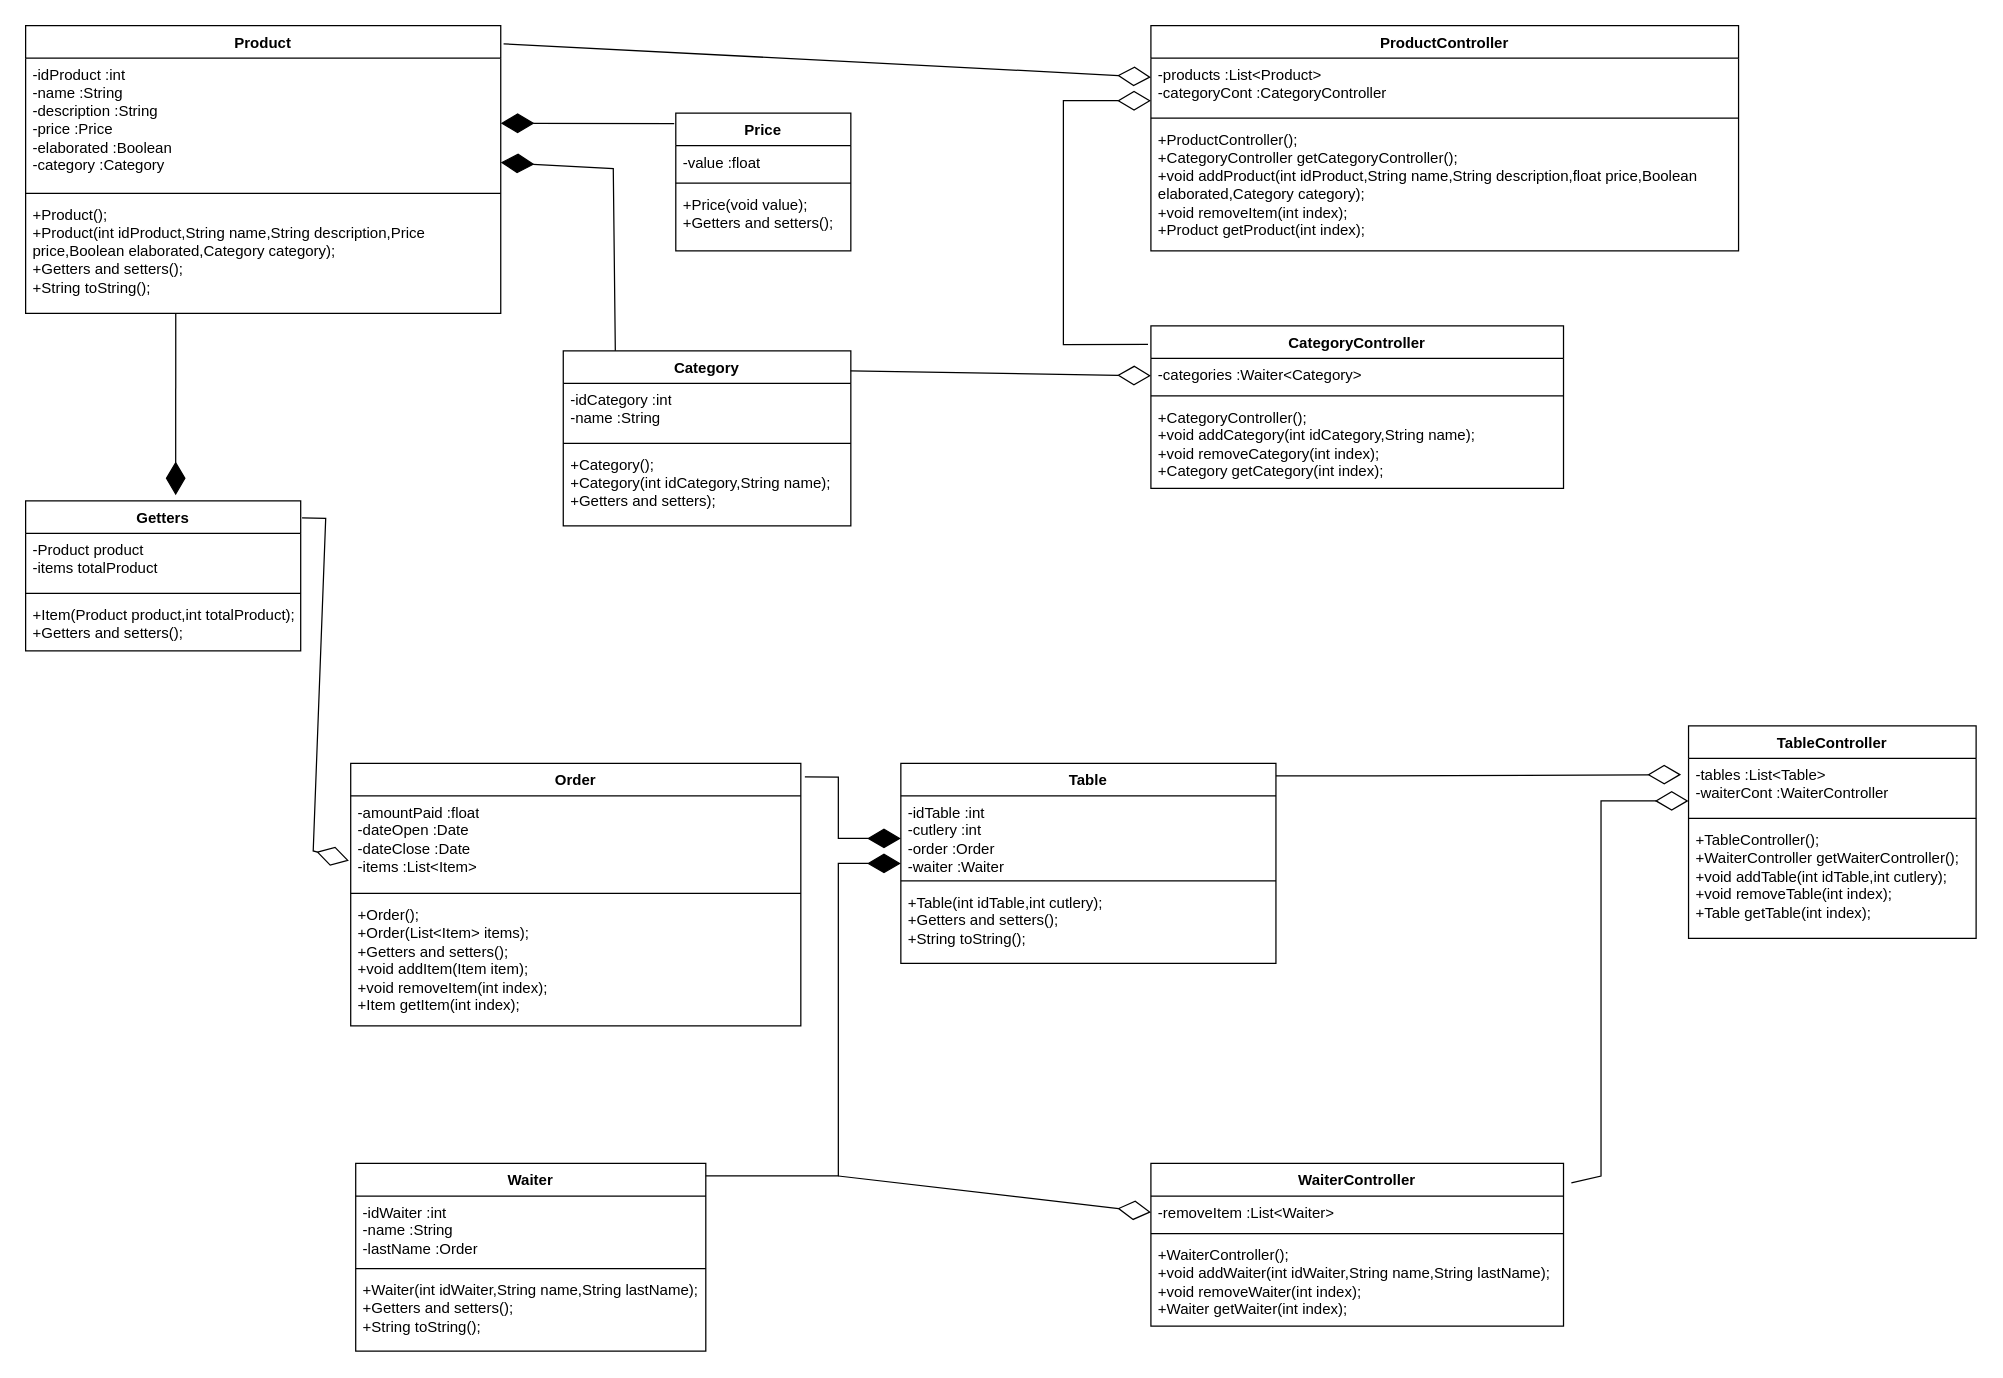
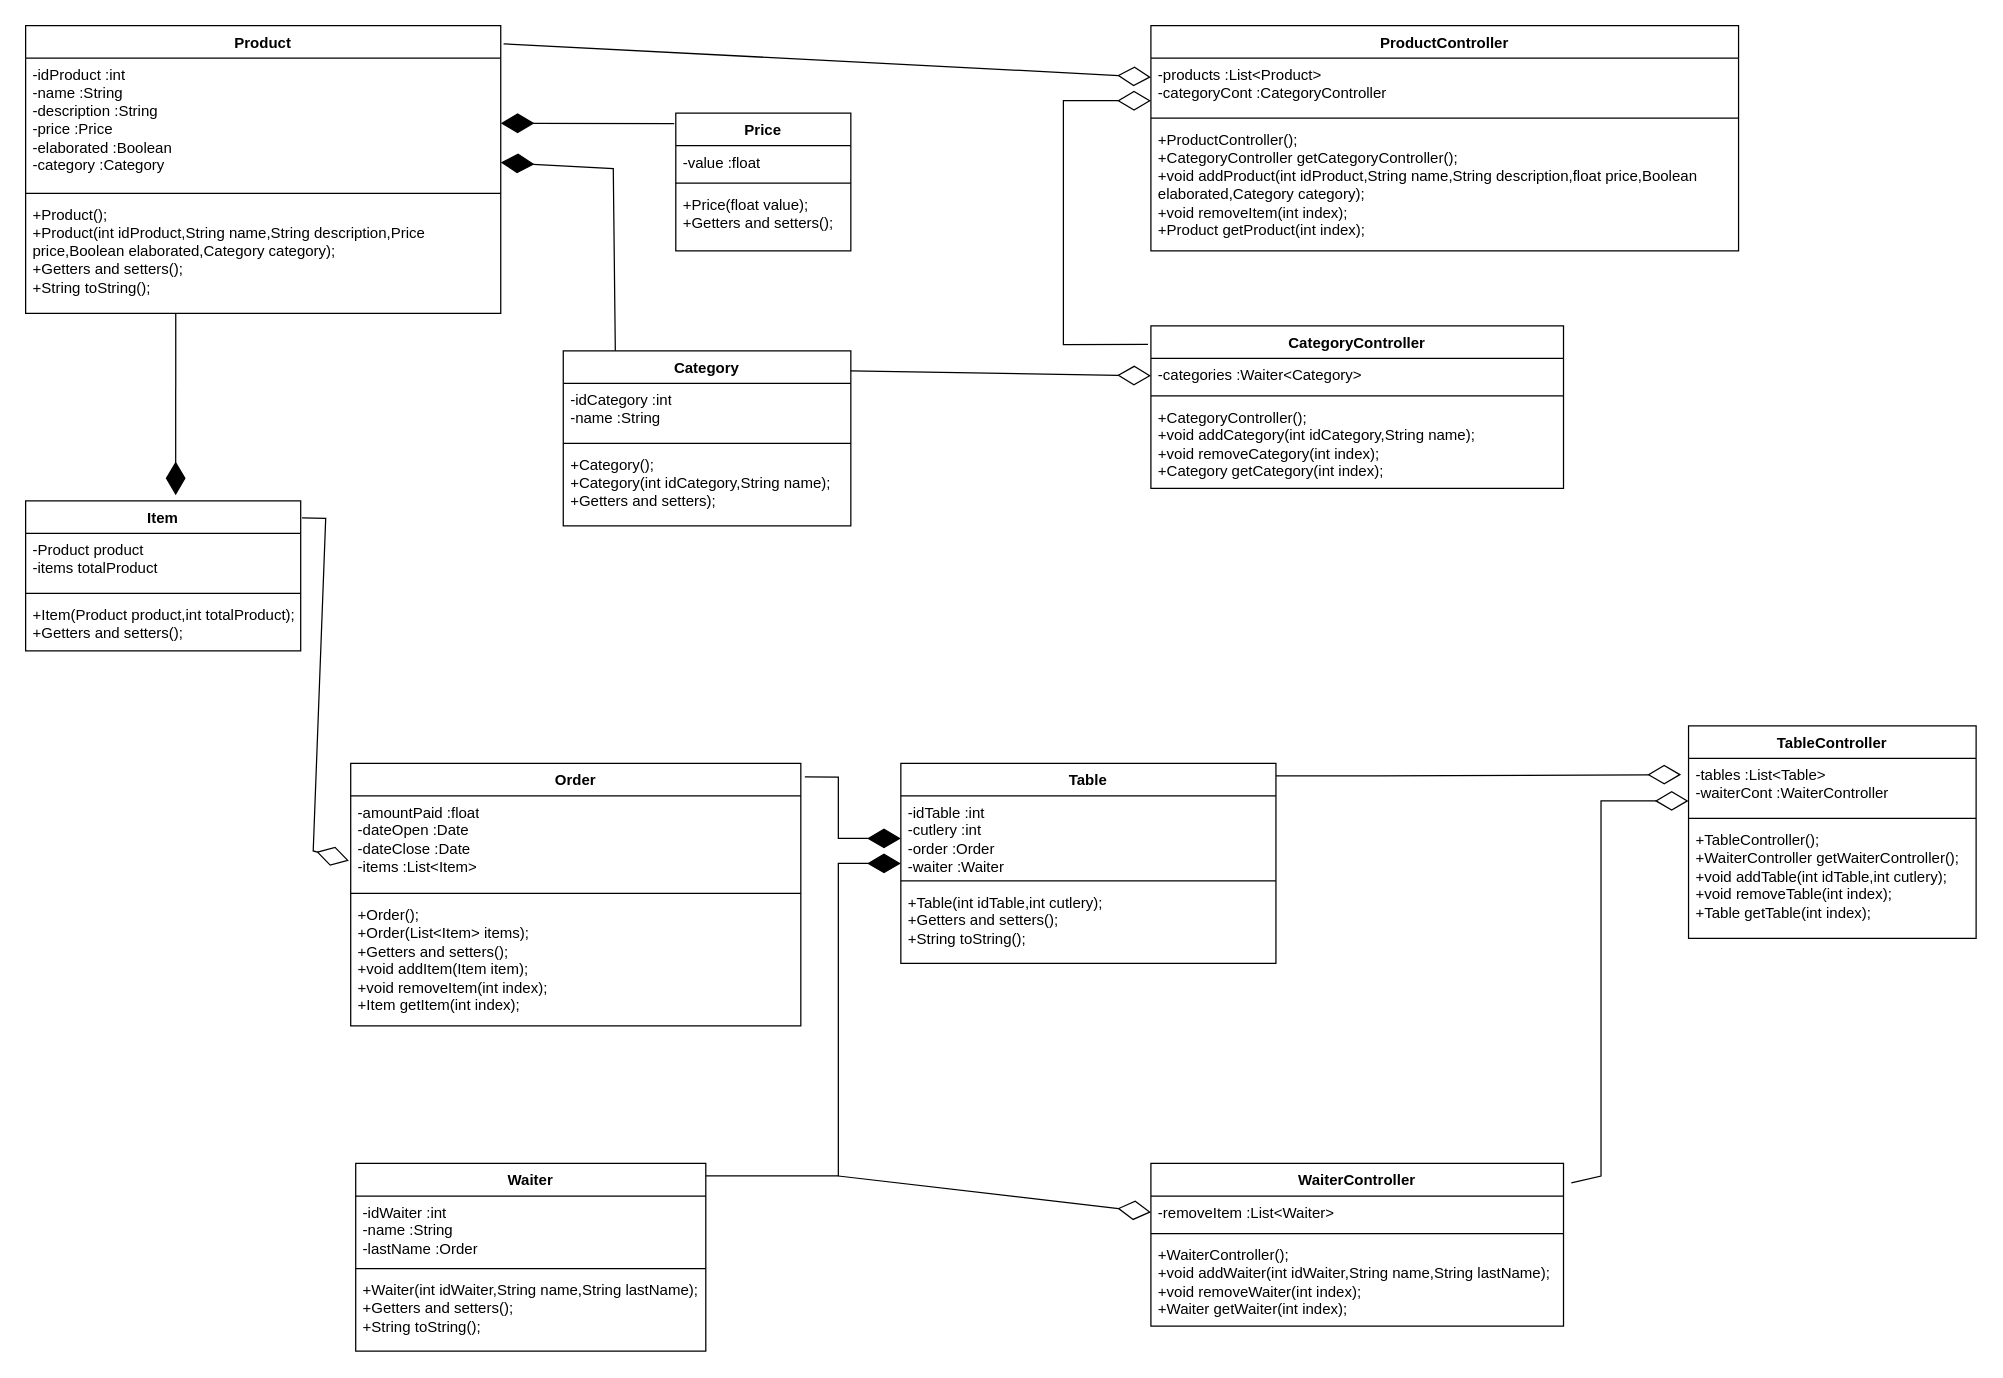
node "+Price(void value); +Getters and setters();": label "+Price(void value); +Getters and setters();" -> "+Price(float value); +Getters and setters();"
node "Getters": label "Getters" -> "Item"
